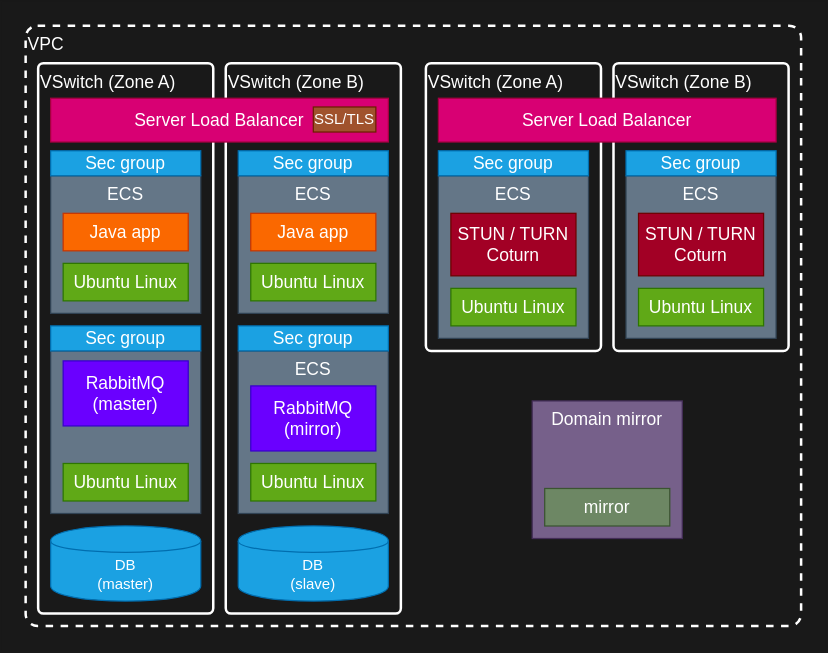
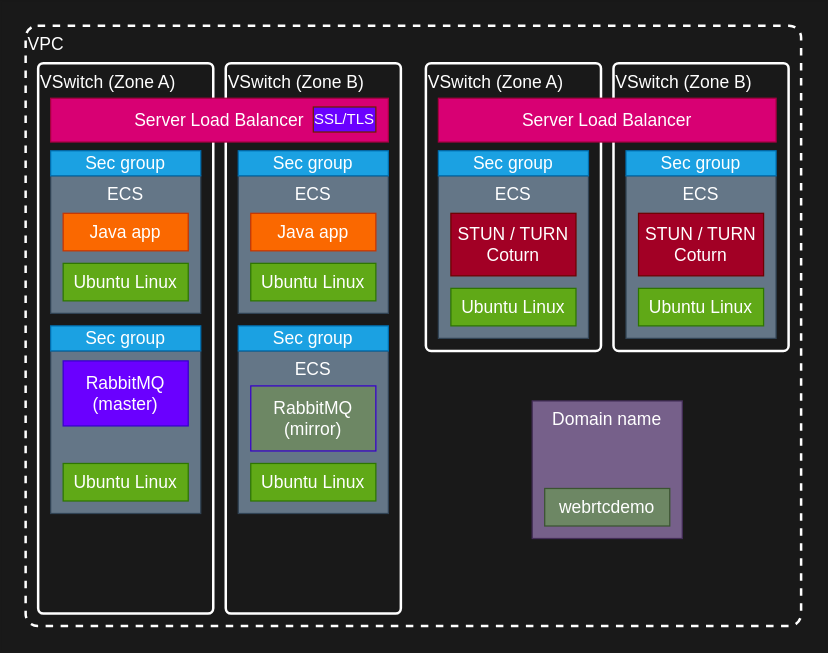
node "SSL/TLS": fillcolor #a0522d -> #6a00ff
node "RabbitMQ (mirror)": fillcolor #6a00ff -> #6d8764
node "Domain mirror": label "Domain mirror" -> "Domain name"
node "mirror": label "mirror" -> "webrtcdemo"
node "DB (master)": removed
node "DB (slave)": removed
